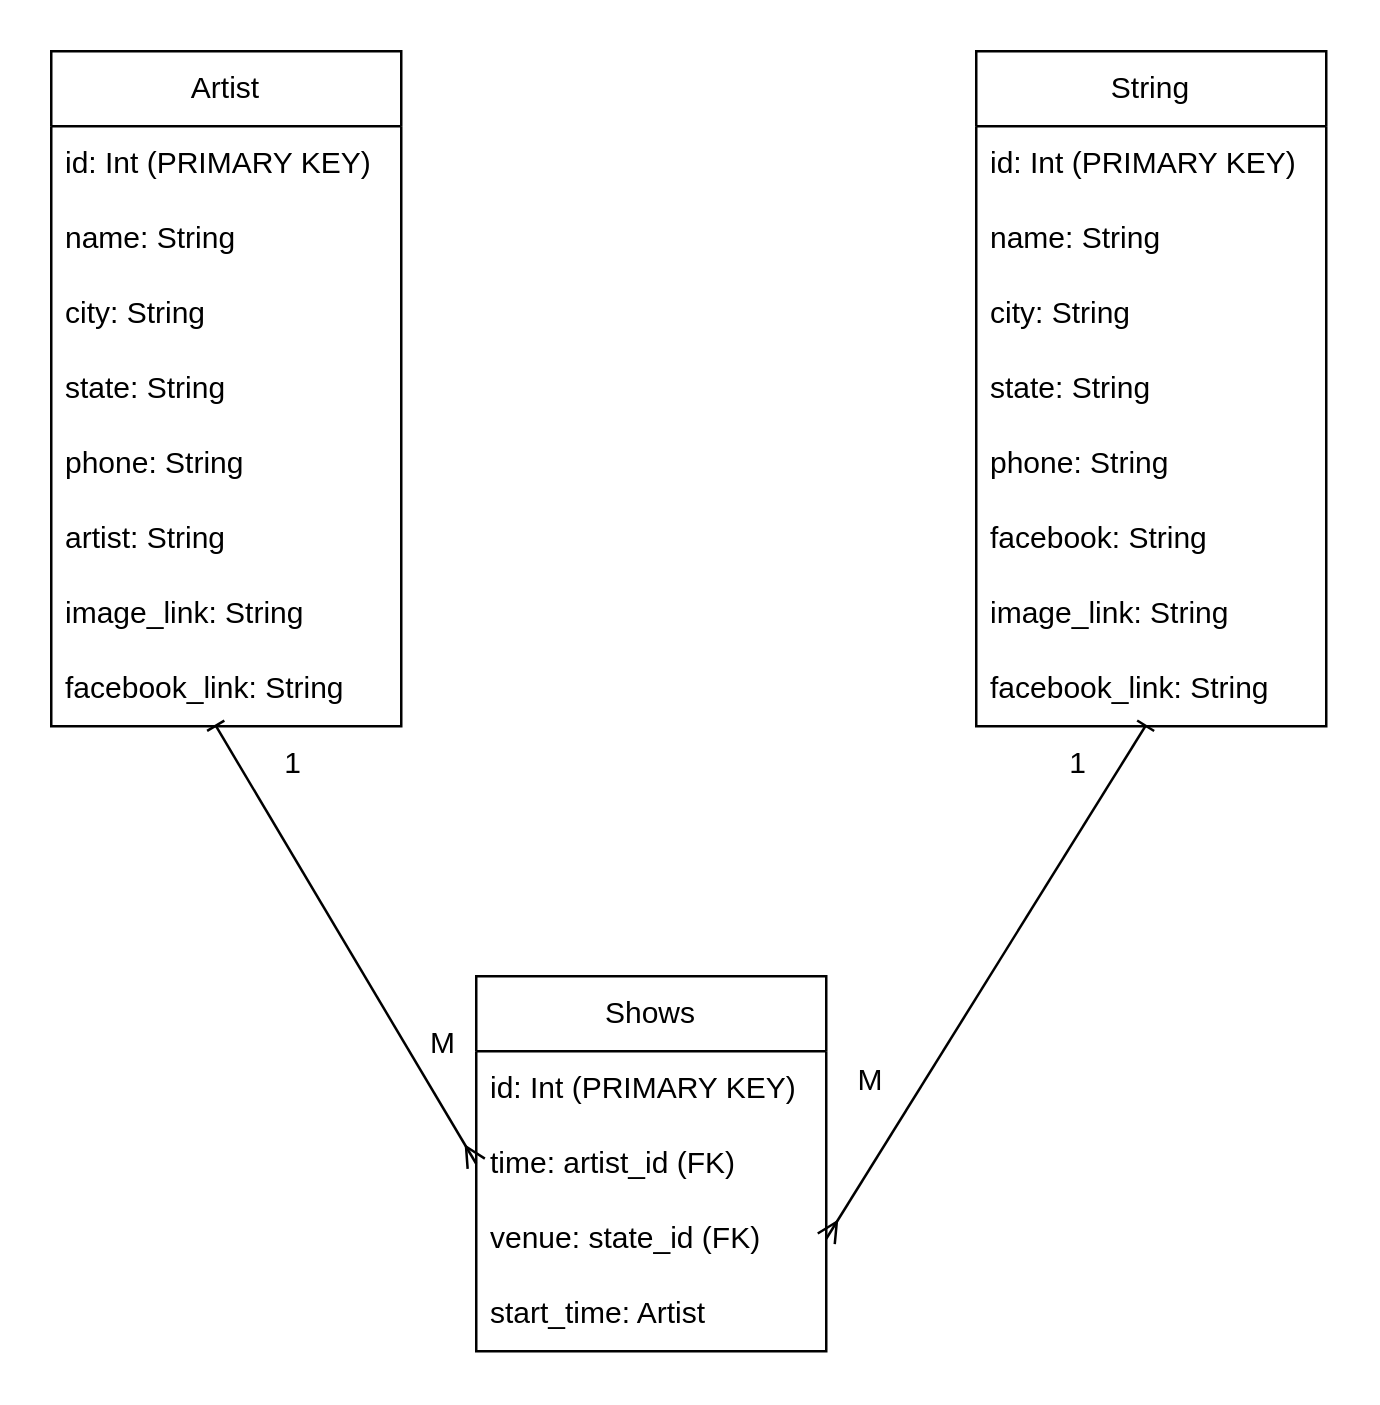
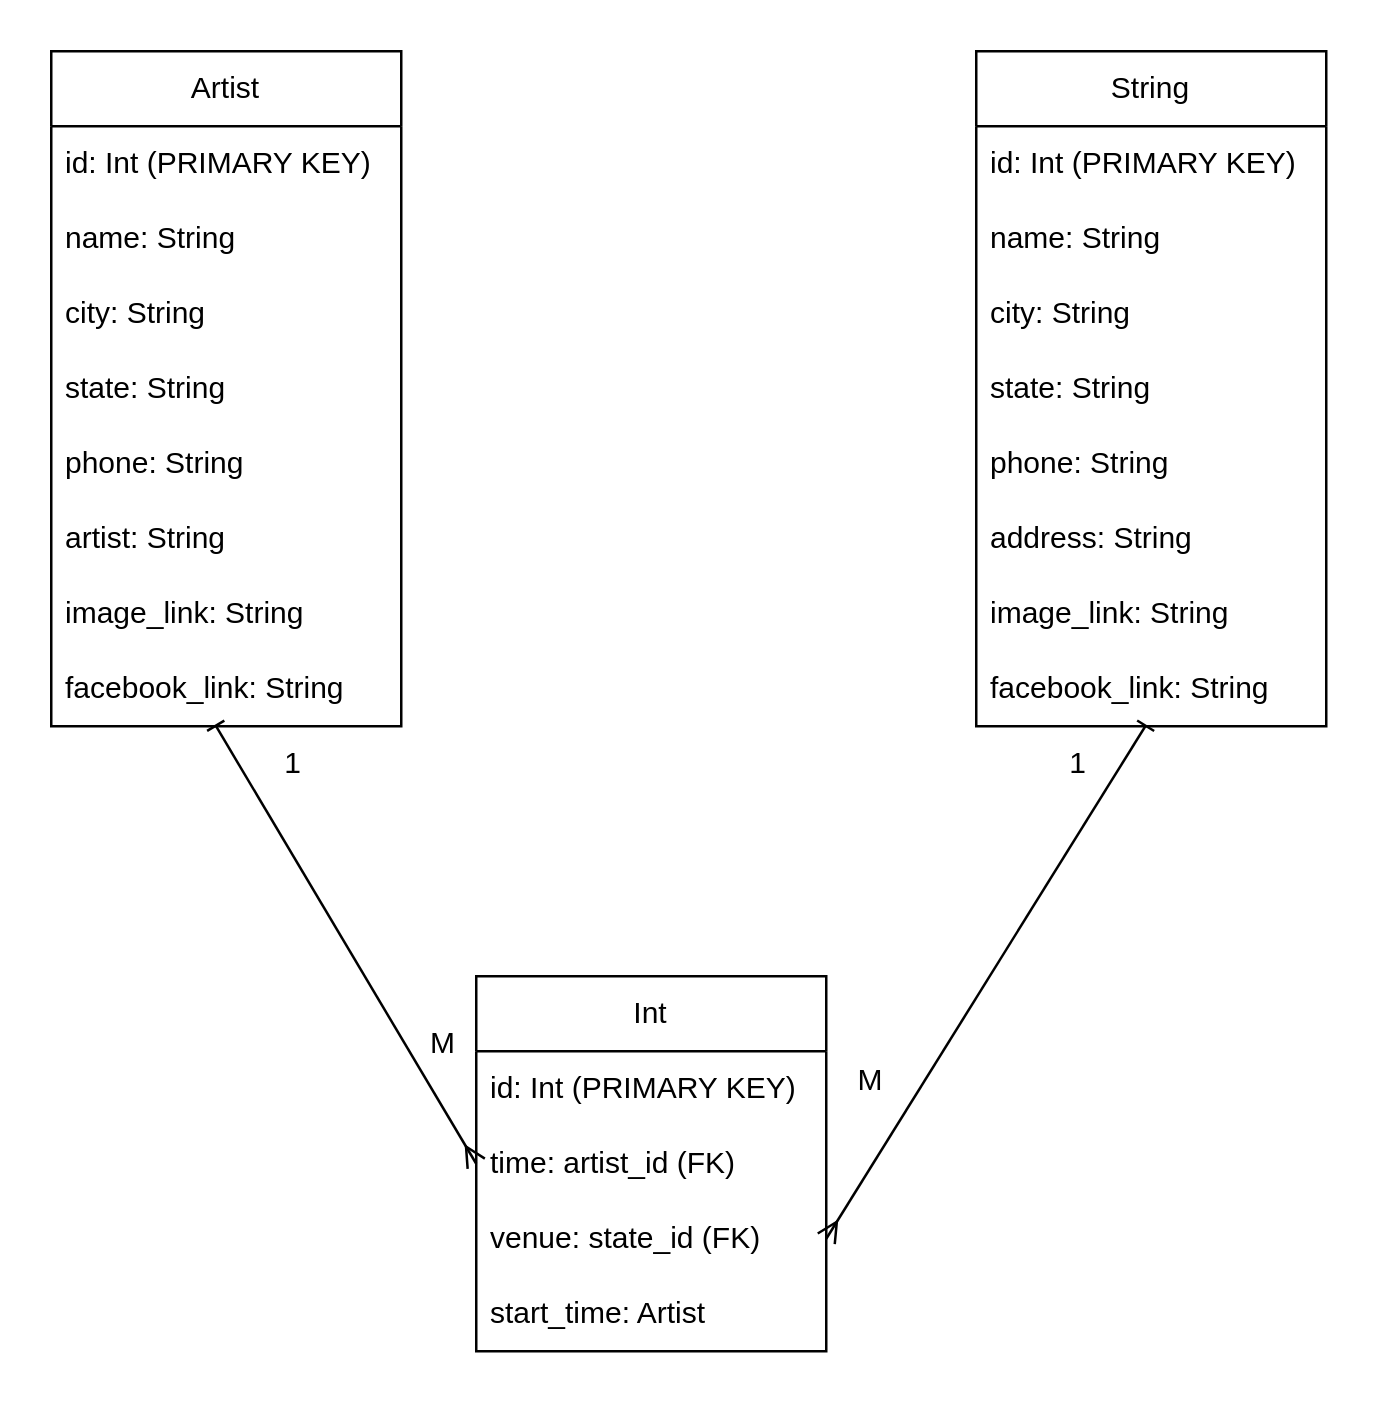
node "facebook: String": label "facebook: String" -> "address: String"
node "Shows": label "Shows" -> "Int"
